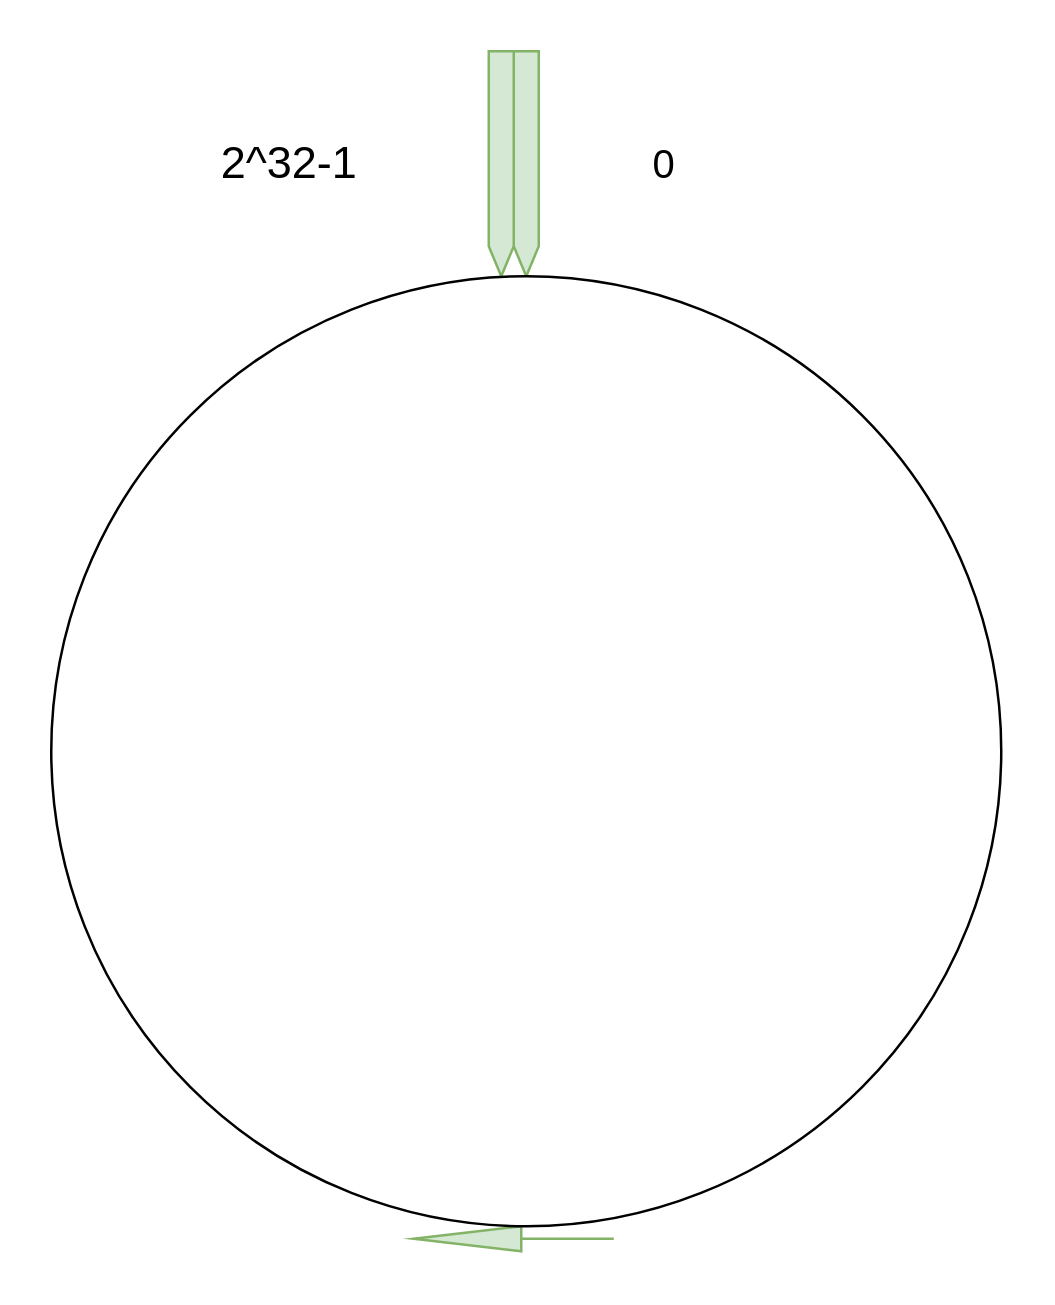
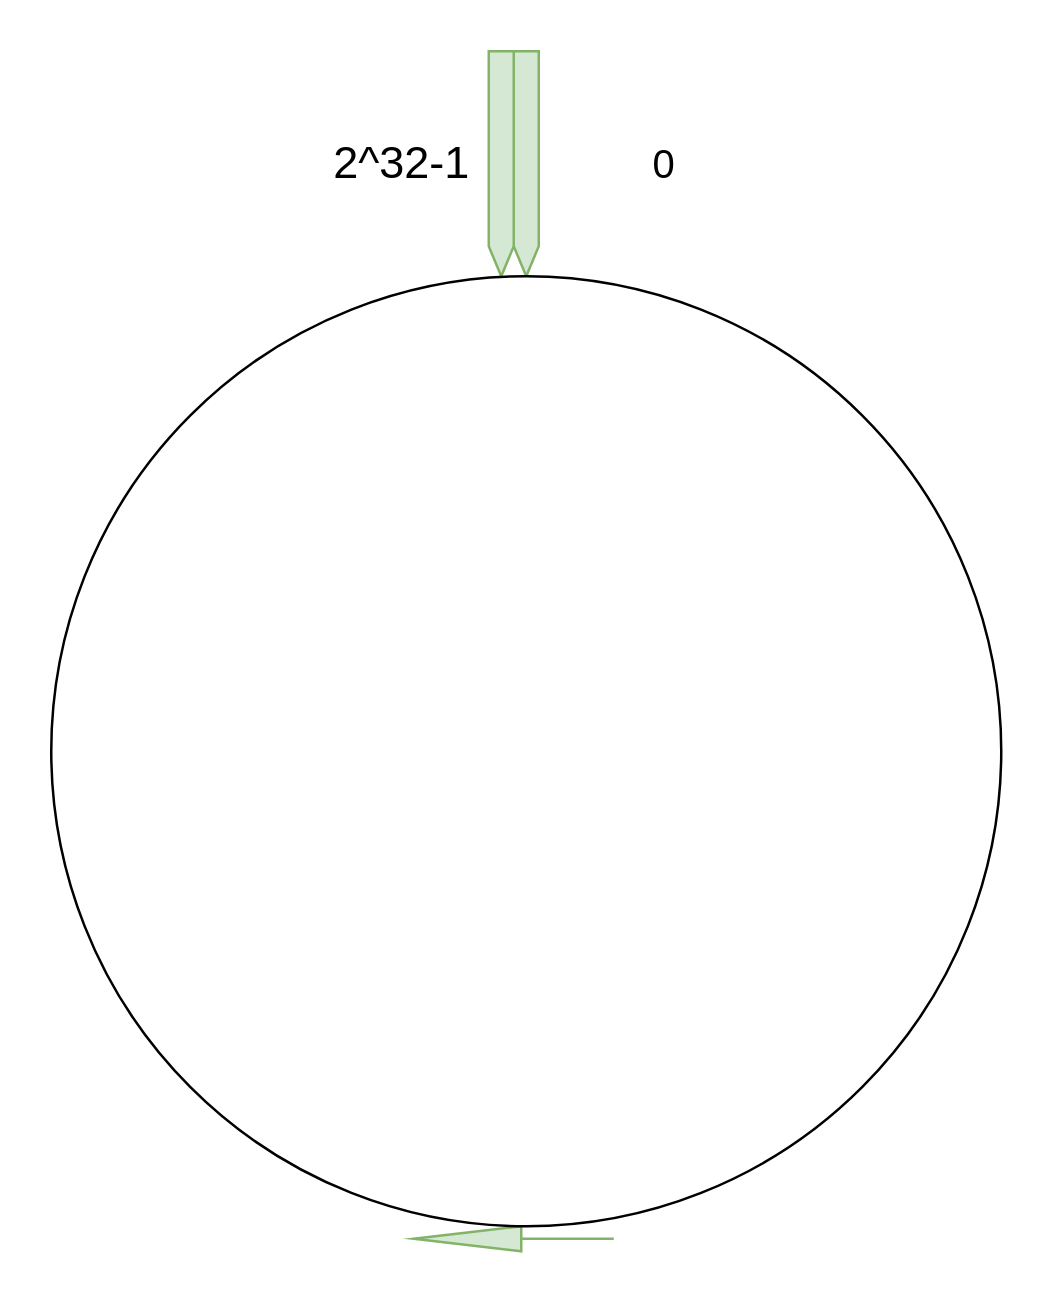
node "2^32-1": moved (289, 164) -> (401, 164)
